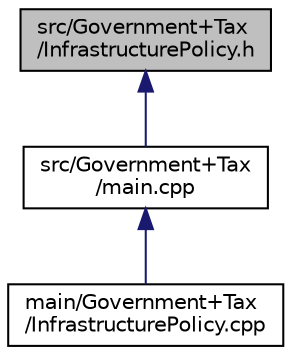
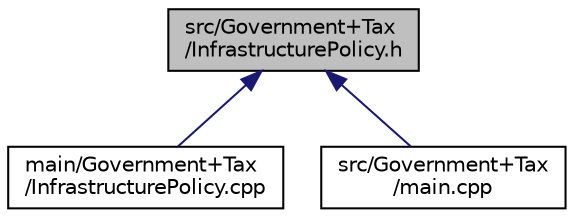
edge "main/Government+Tax /InfrastructurePolicy.cpp" -> "src/Government+Tax /main.cpp": now "main/Government+Tax /InfrastructurePolicy.cpp" -> "src/Government+Tax /InfrastructurePolicy.h"
